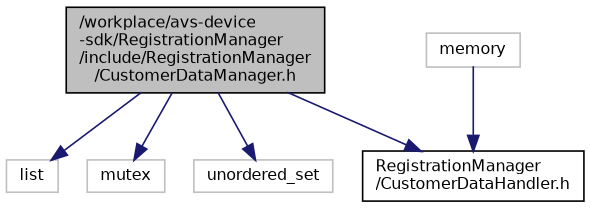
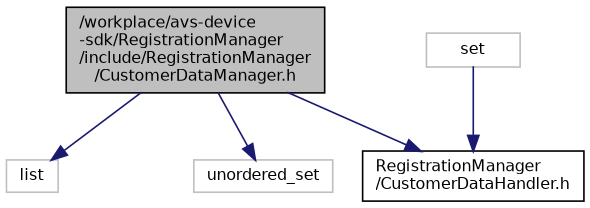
node "memory": label "memory" -> "set"
node "mutex": removed
